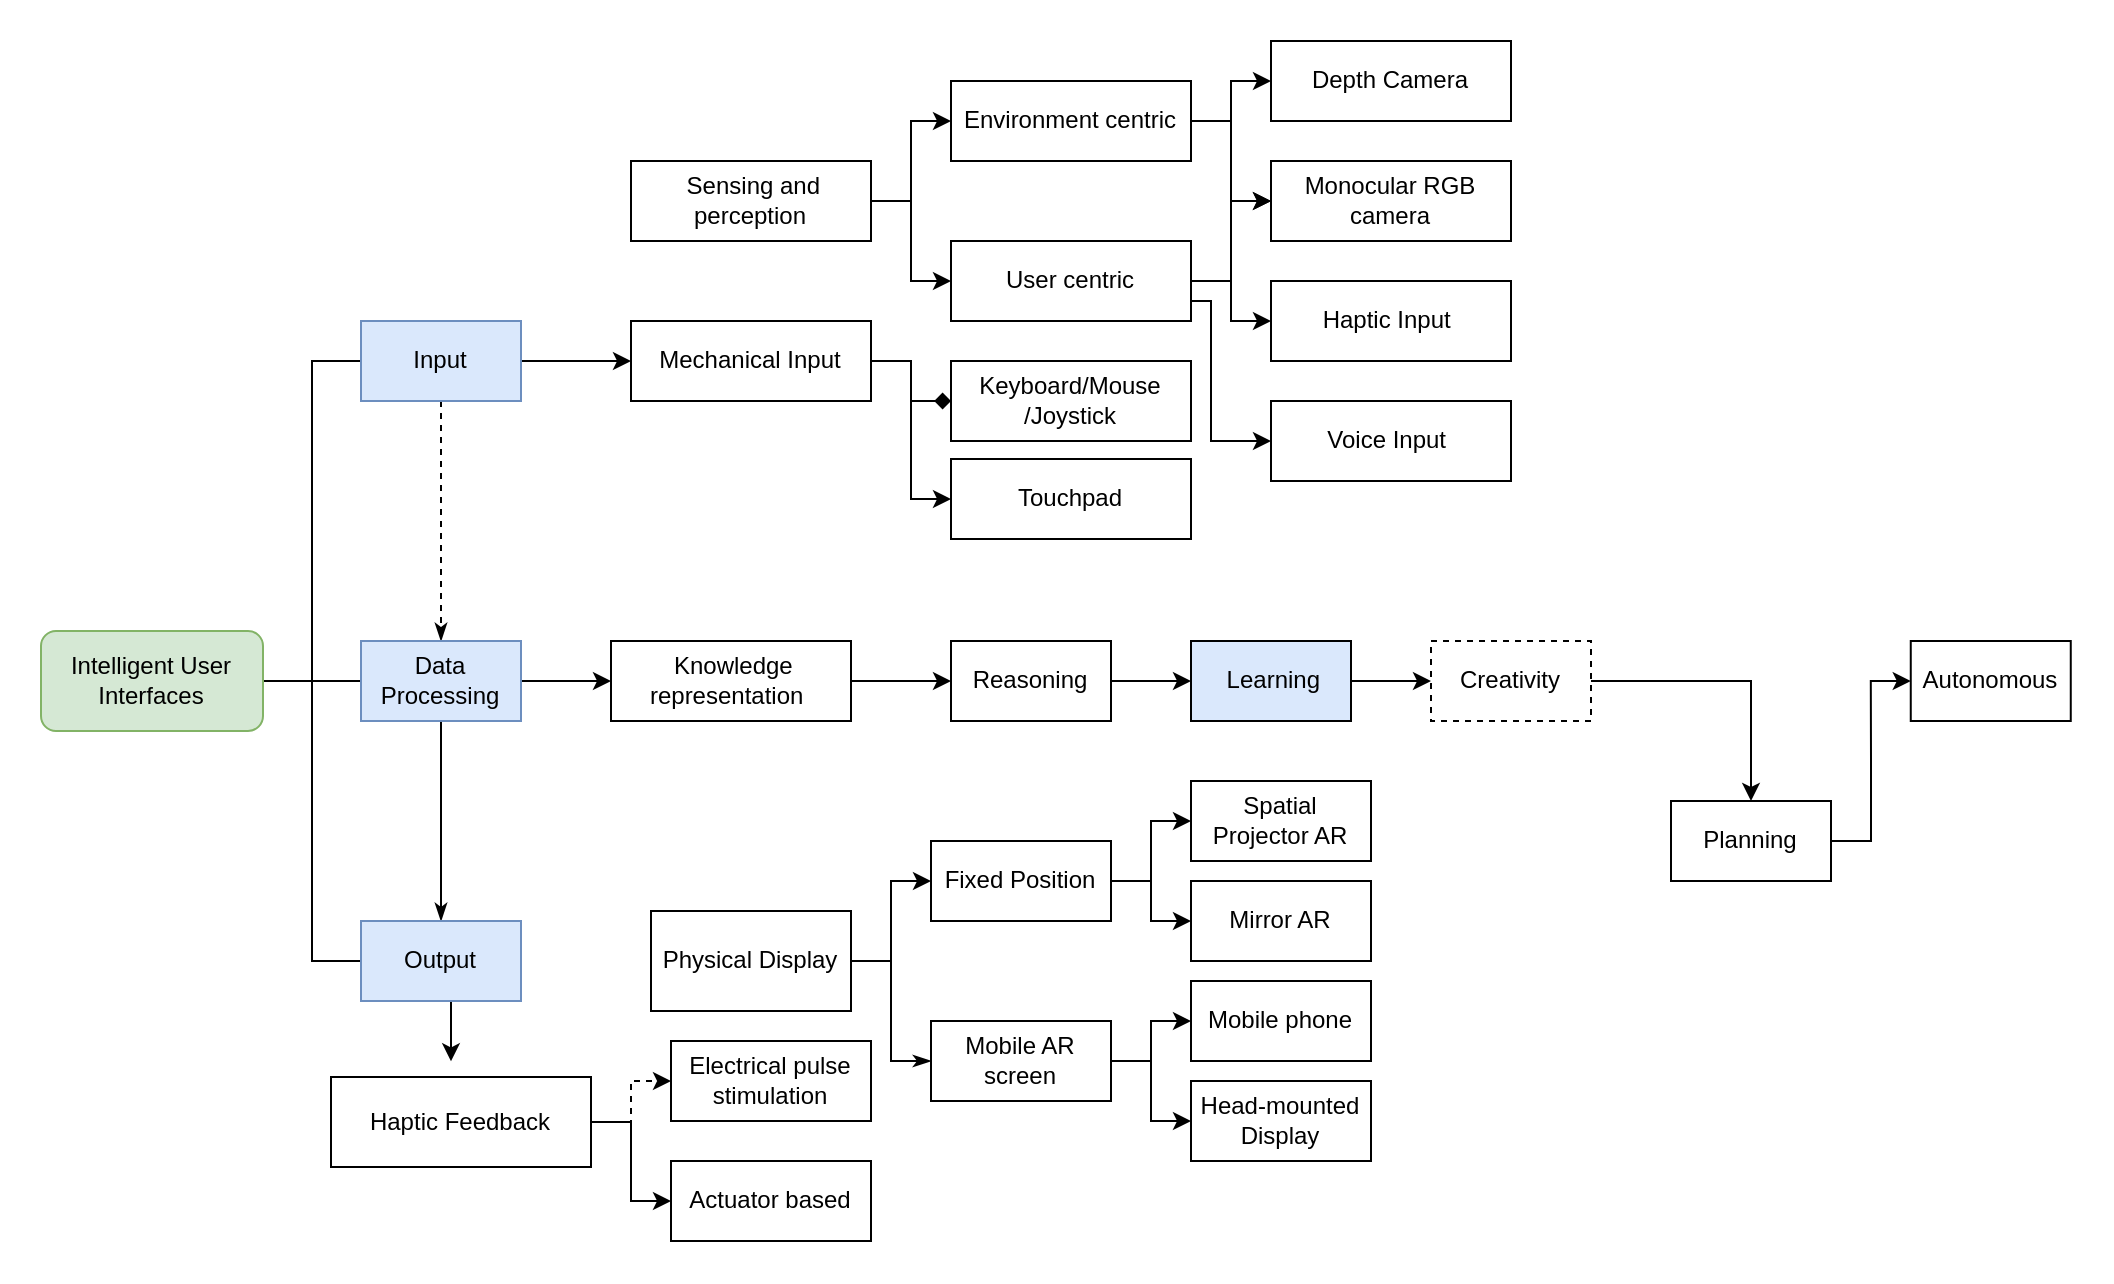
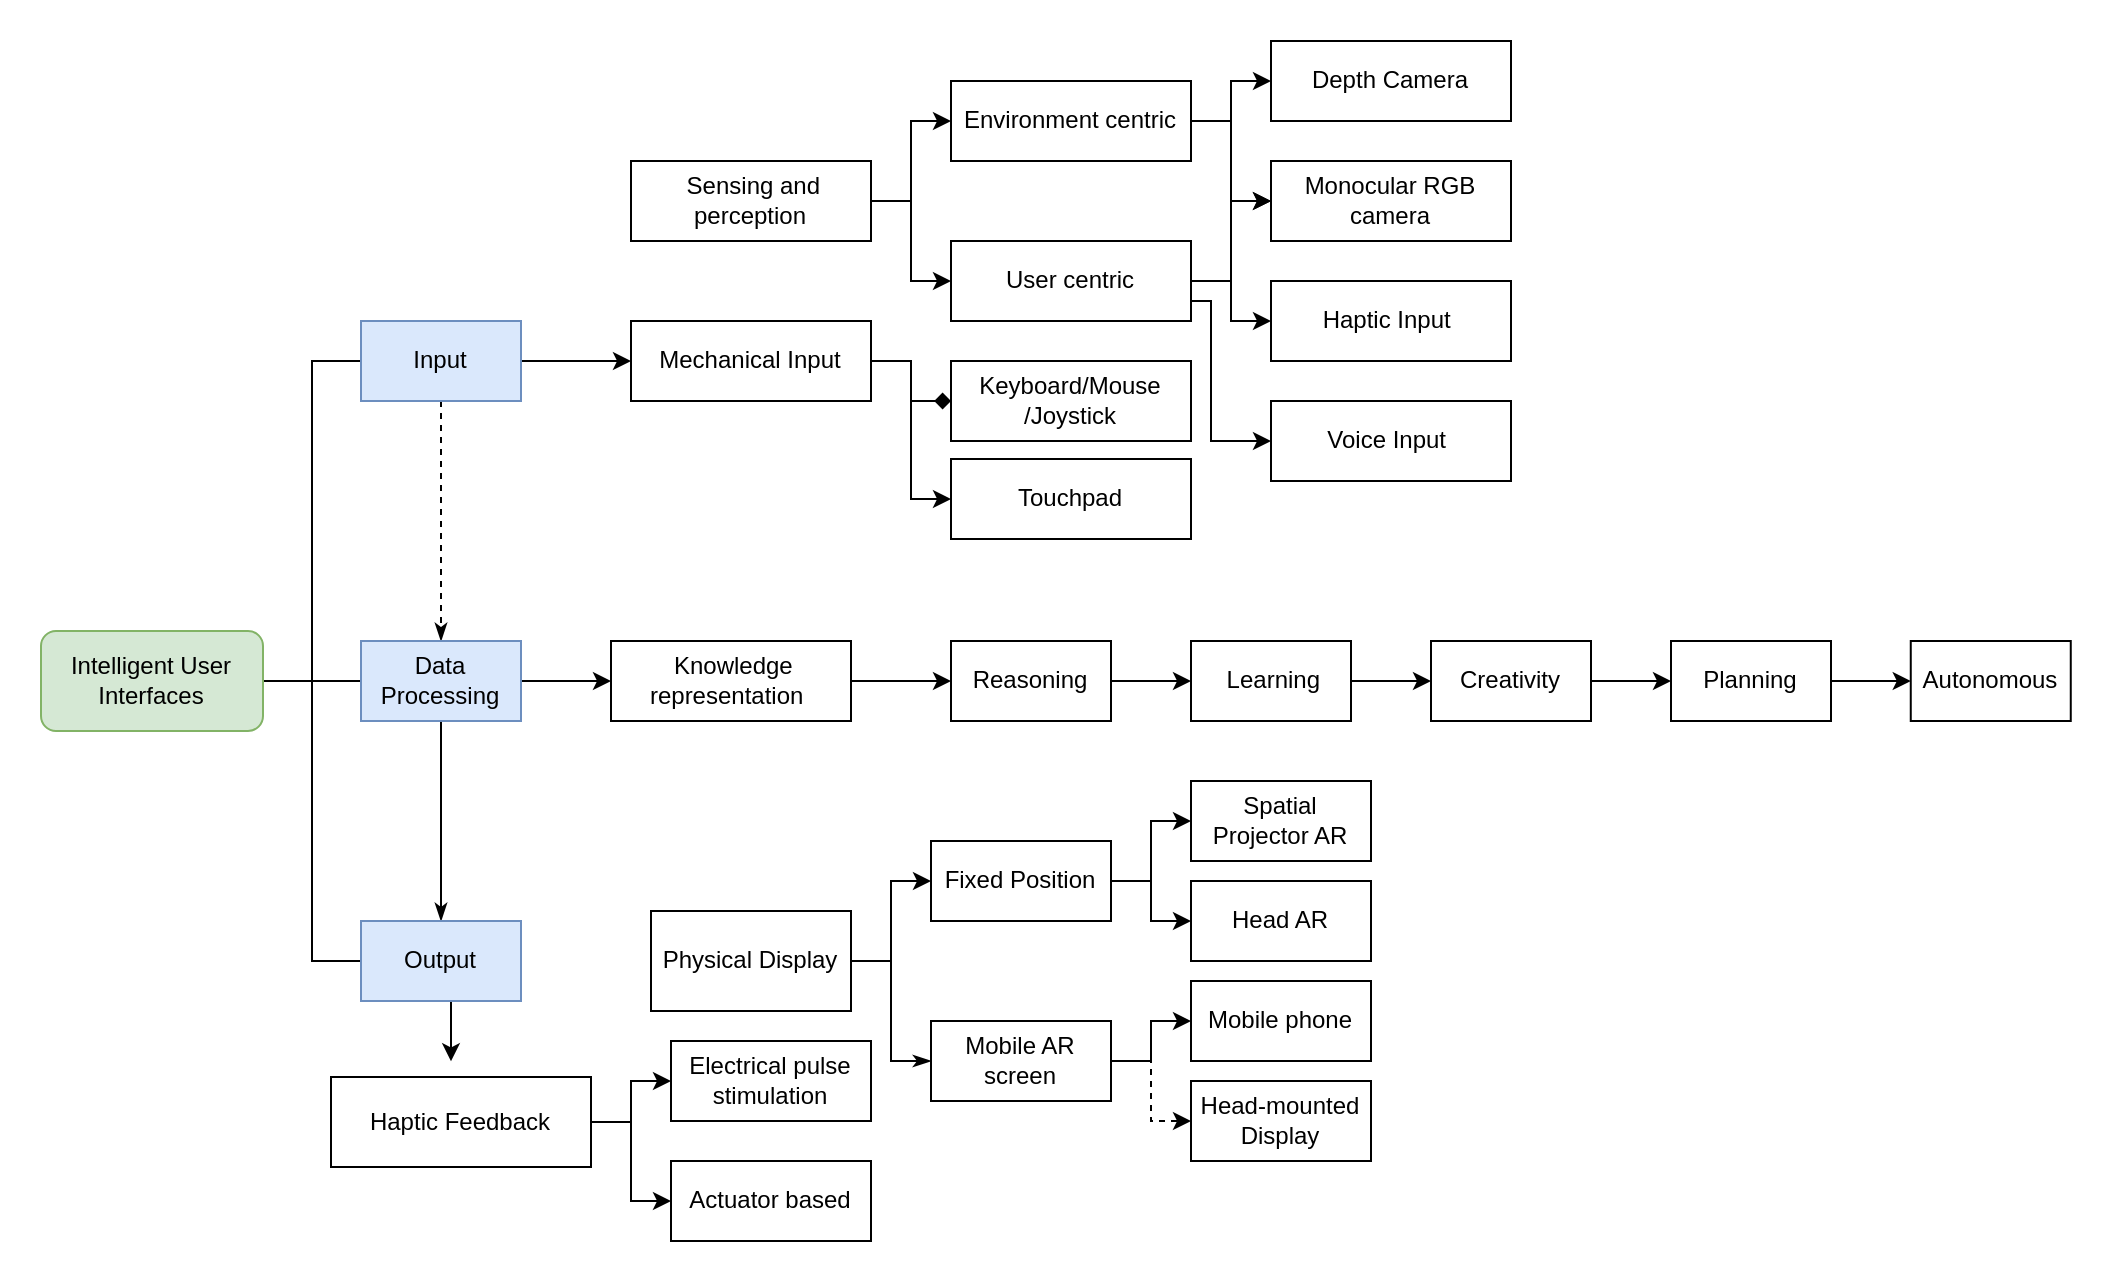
node "Learning": fillcolor #dae8fc -> #ffffff
node "Creativity": style dashed -> solid
node "Planning": moved (1751, 841) -> (1751, 681)
node "Mirror AR": label "Mirror AR" -> "Head AR"
edge "Haptic Feedback" -> "Electrical pulse stimulation": style dashed -> solid
edge "Mobile AR screen" -> "Head-mounted Display": style solid -> dashed
